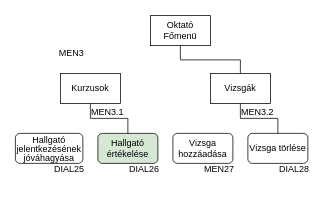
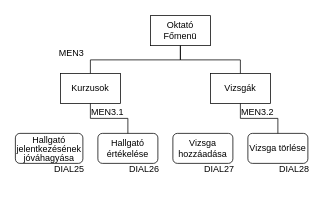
edge "Oktató Főmenü" -- "Kurzusok": added
node "Hallgató értékelése": fillcolor #d5e8d4 -> #ffffff
node "MEN27": label "MEN27" -> "DIAL27"
